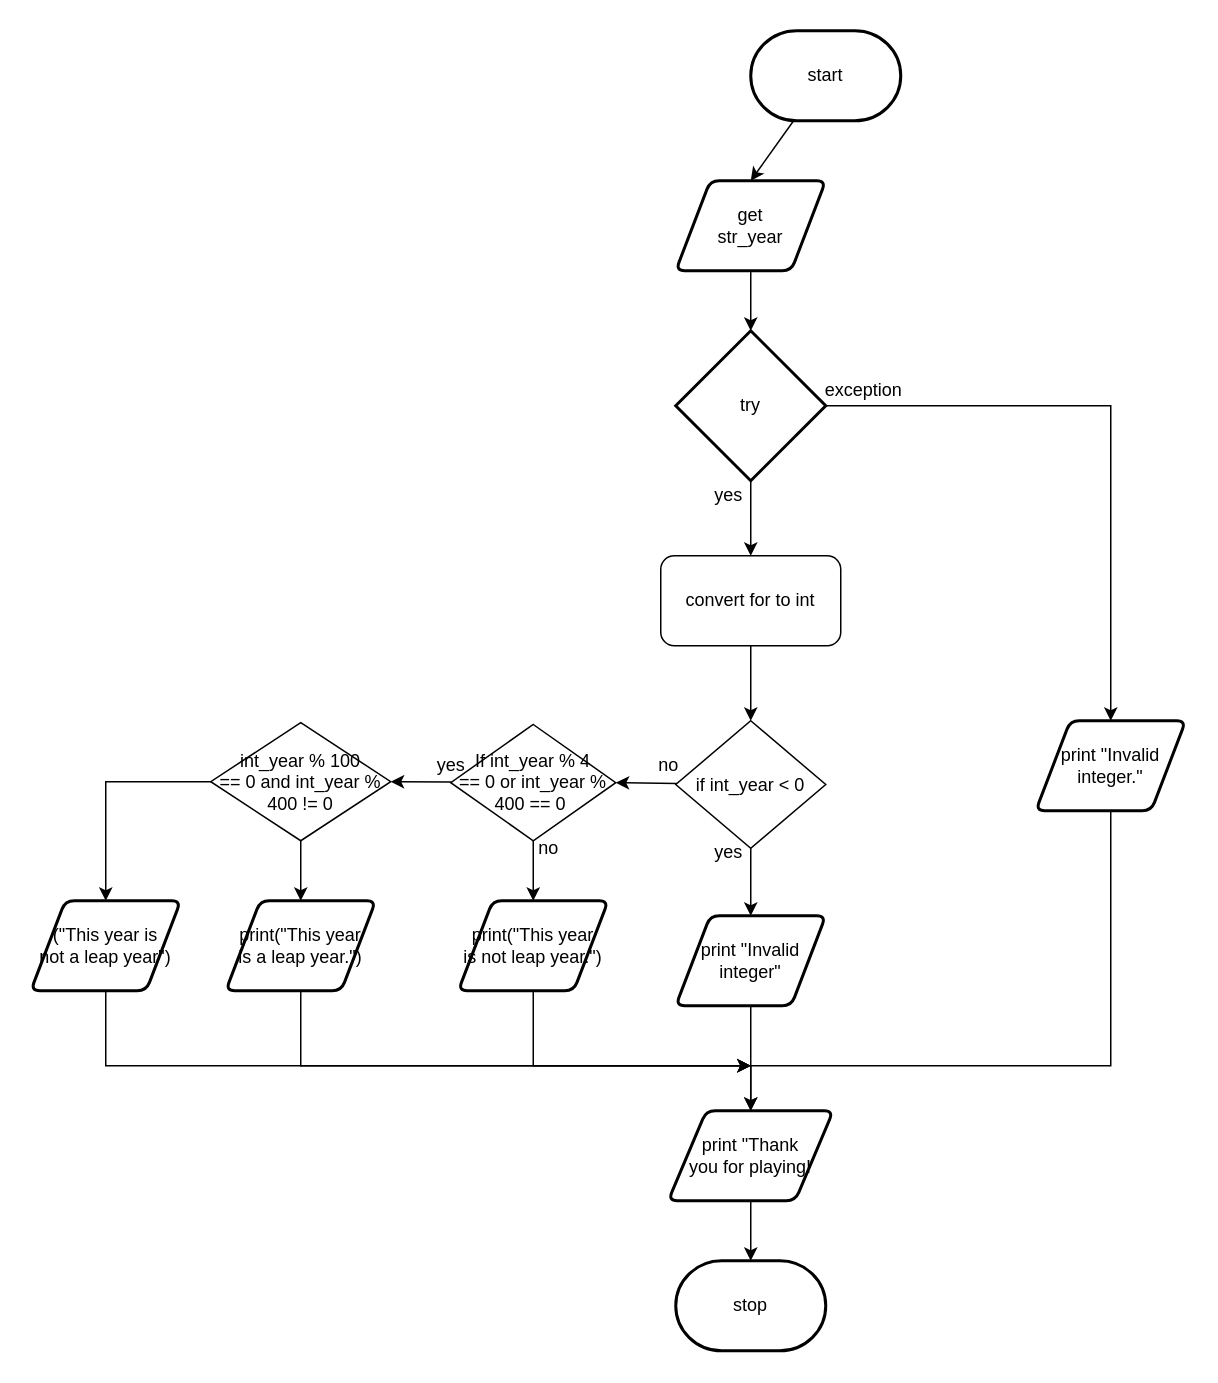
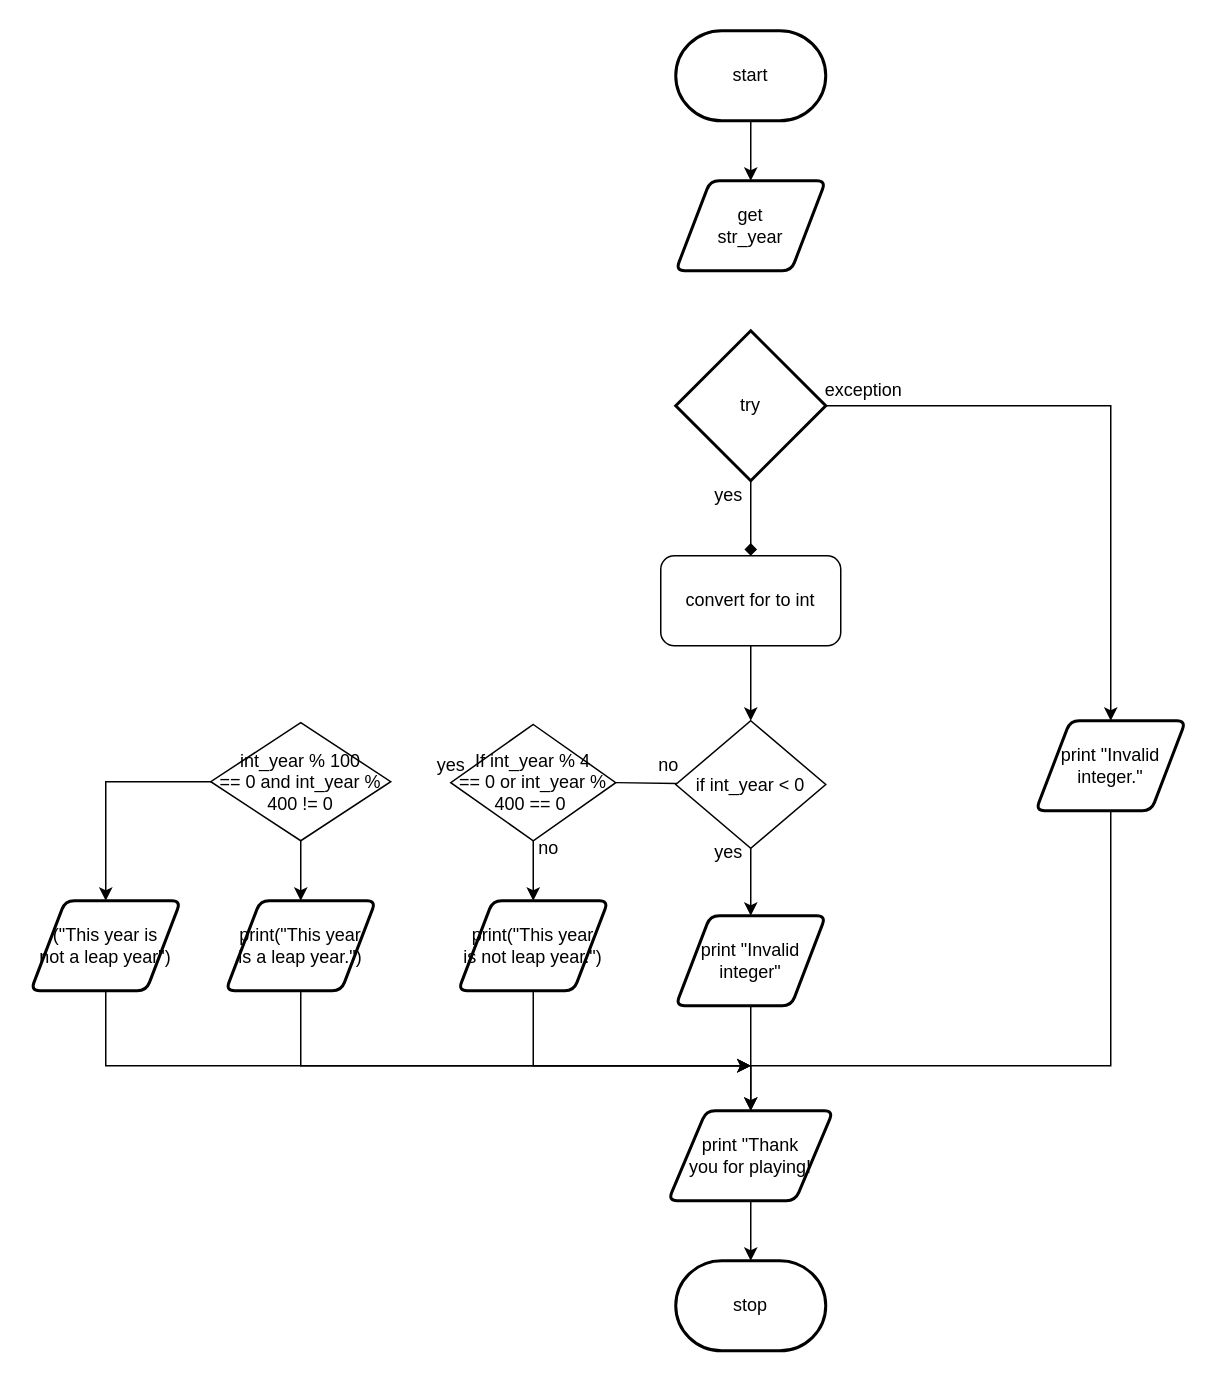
node "start": moved (826, 76) -> (751, 76)
edge "get str_year" -> "try": removed
edge "try" -> "convert for to int": arrowhead classic -> diamond
edge "If int_year % 4 == 0 or int_year % 400 == 0" -> "int_year % 100 == 0 and int_year % 400 != 0": removed
edge "if int_year < 0" -> "If int_year % 4 == 0 or int_year % 400 == 0": arrowhead classic -> none
